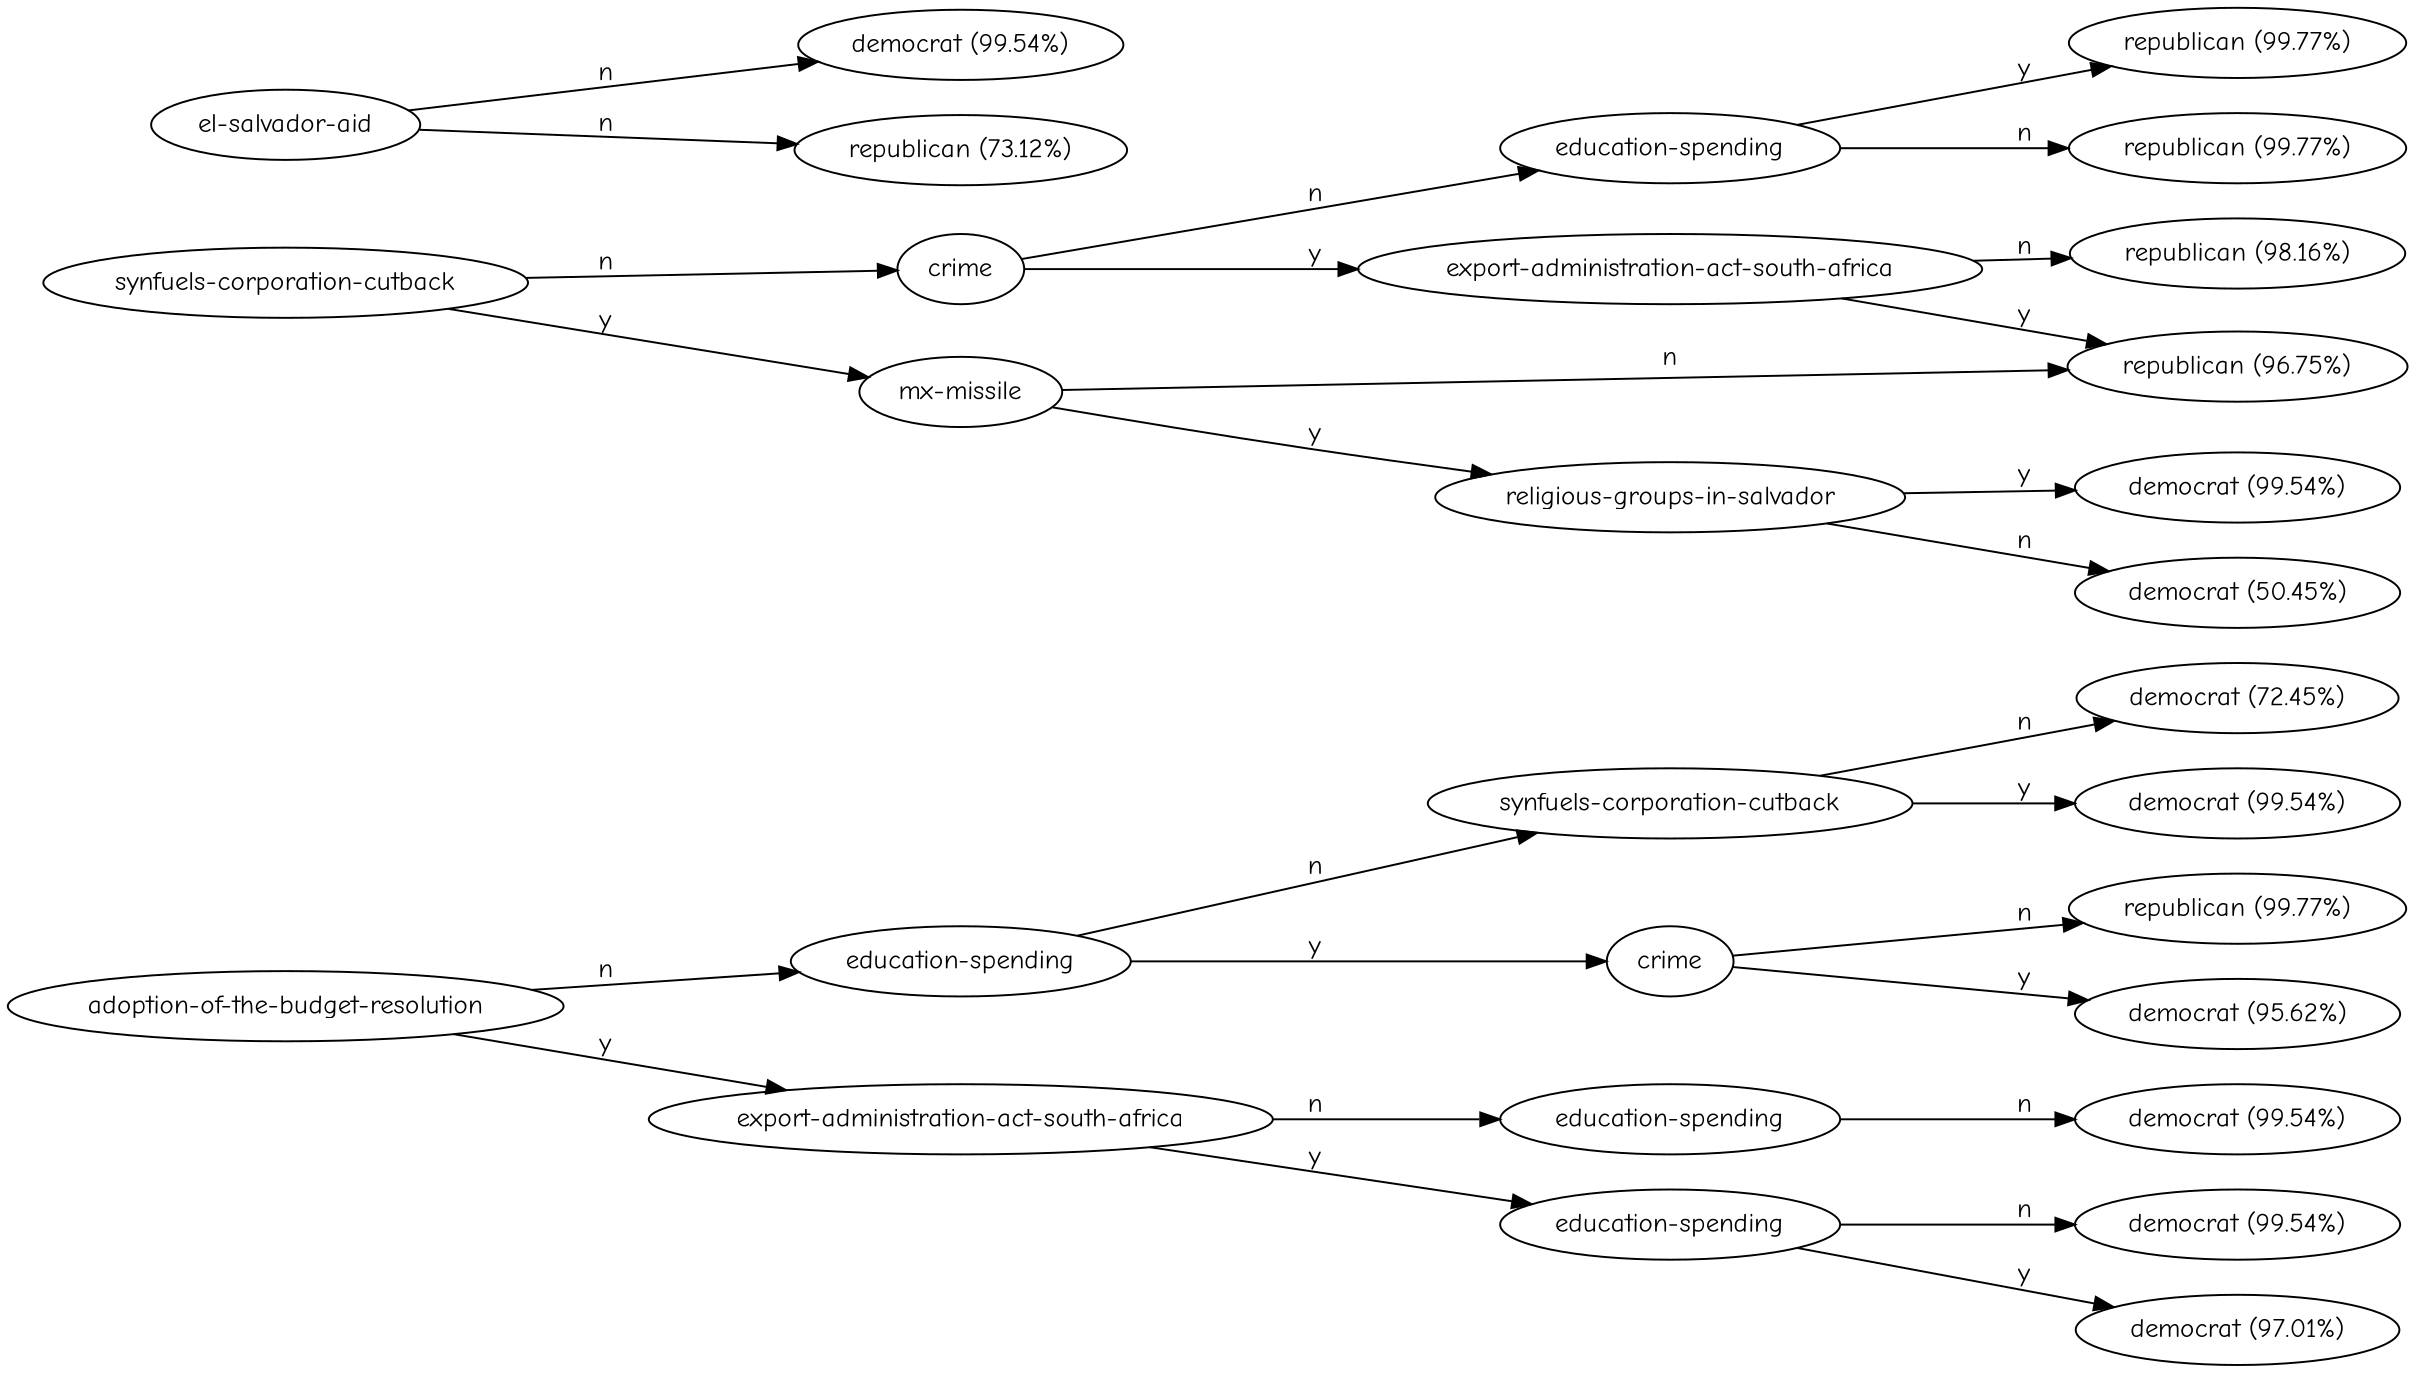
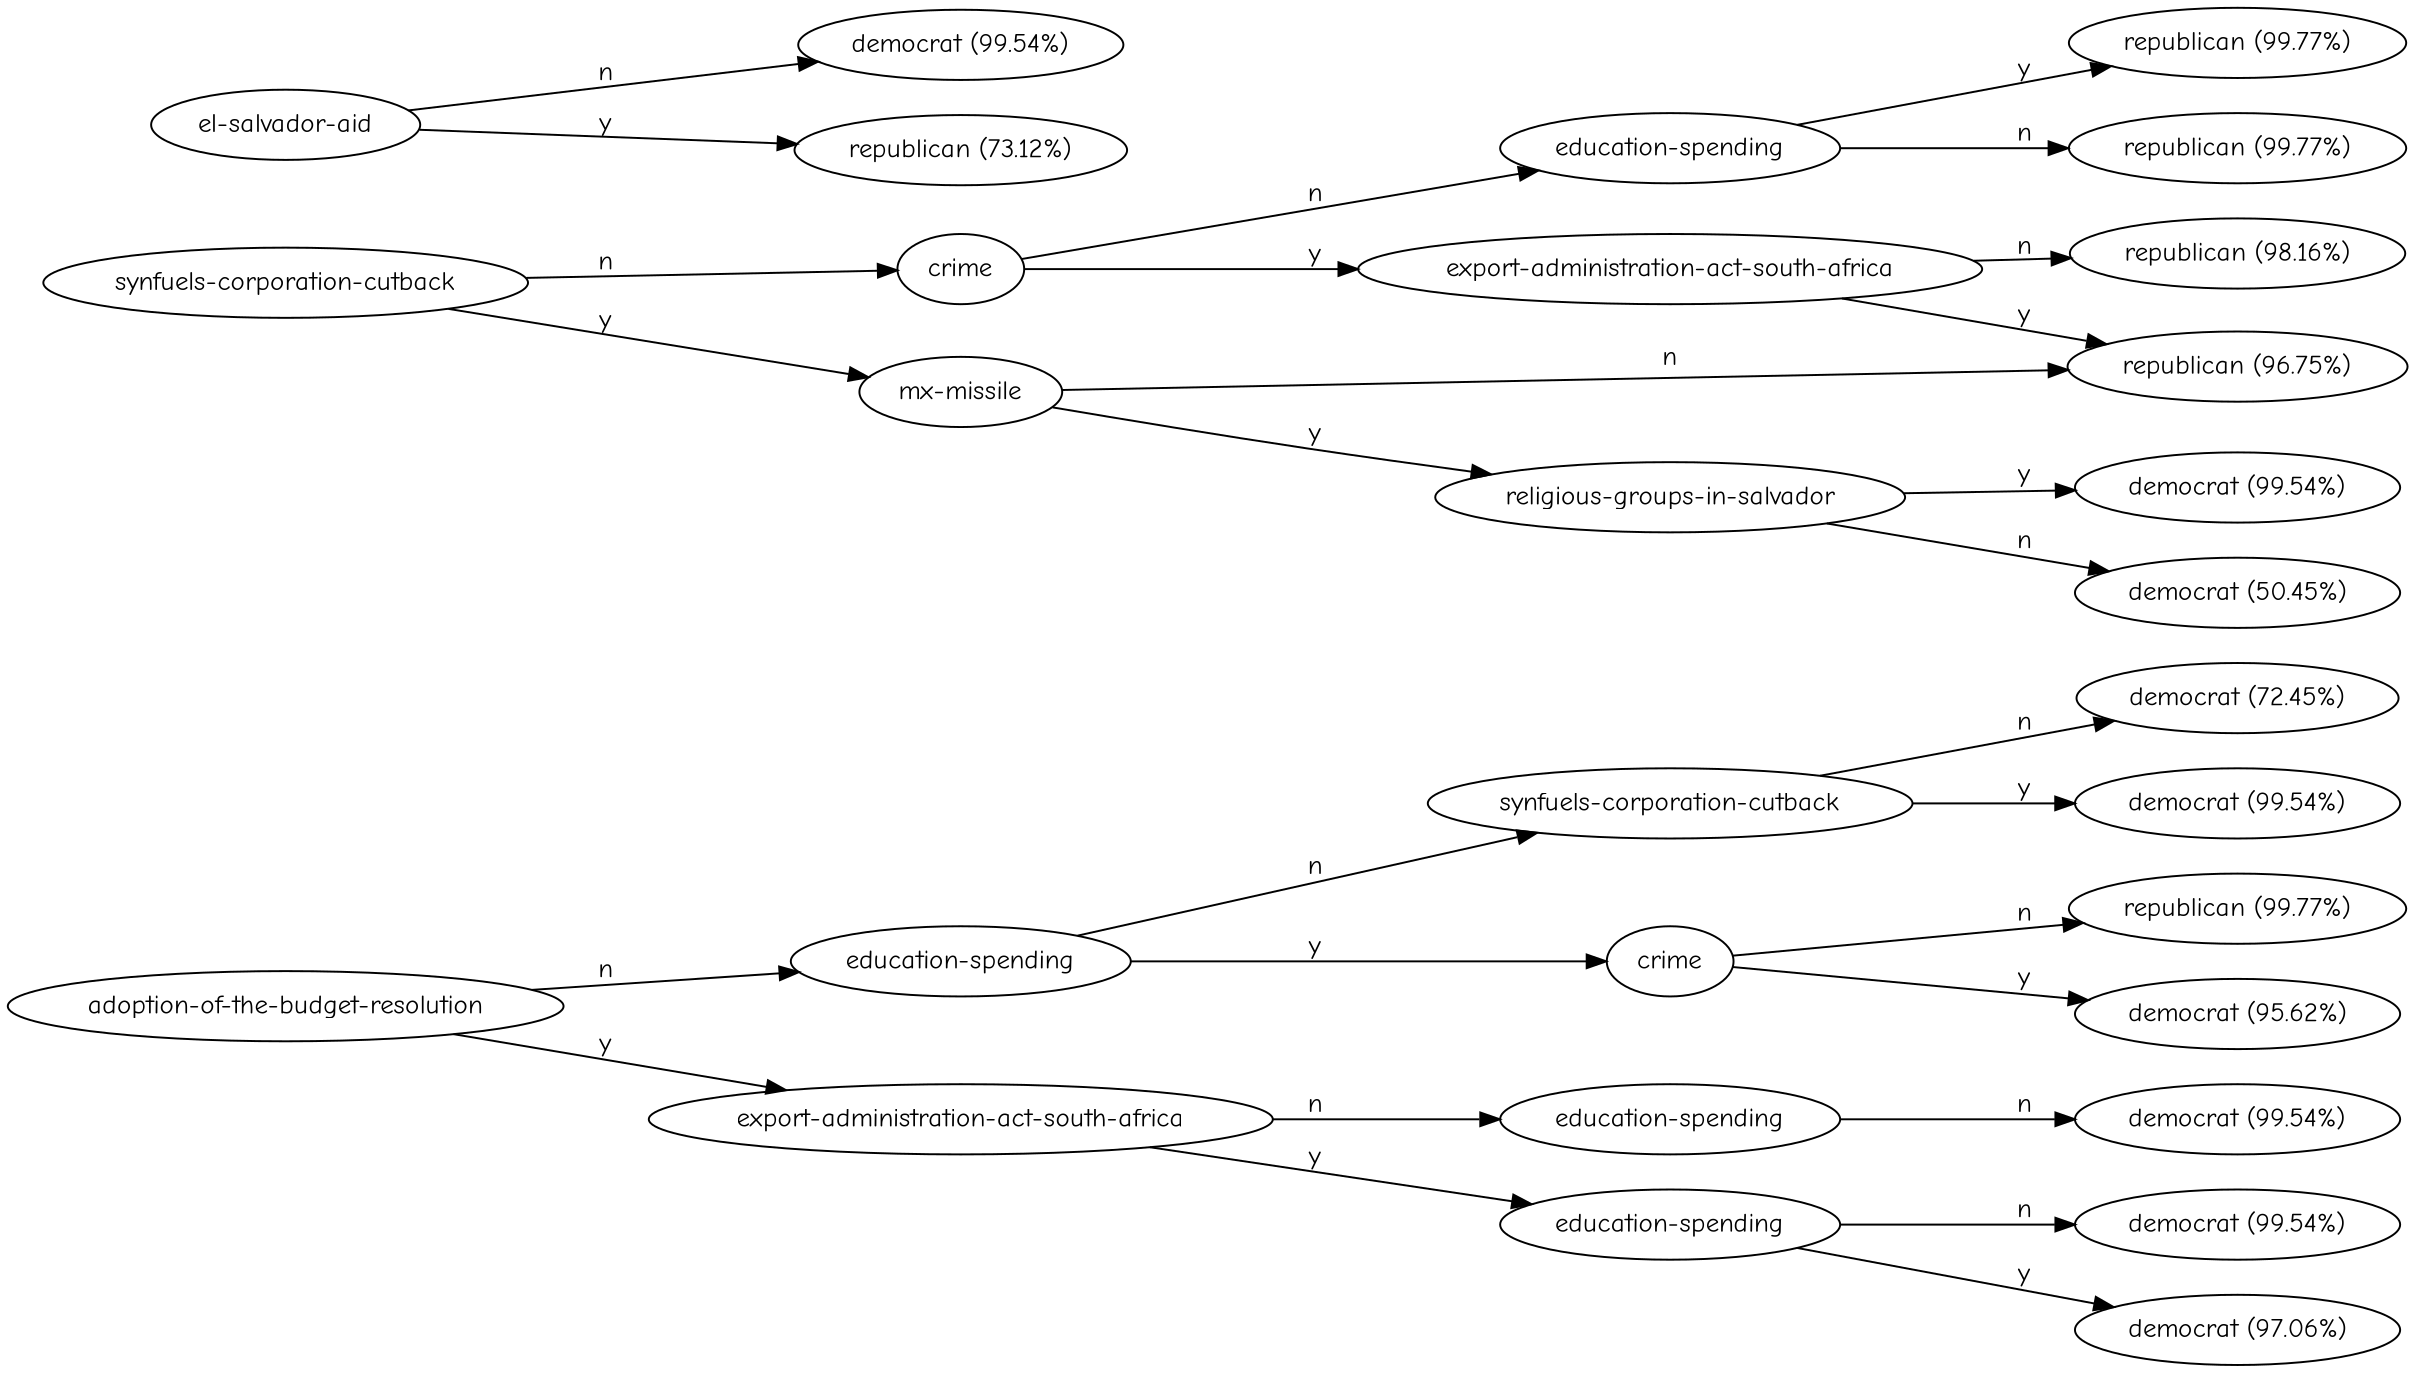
edge "el-salvador-aid" -> "republican (73.12%)": label "n" -> "y"
node "democrat (97.01%)": label "democrat (97.01%)" -> "democrat (97.06%)"
